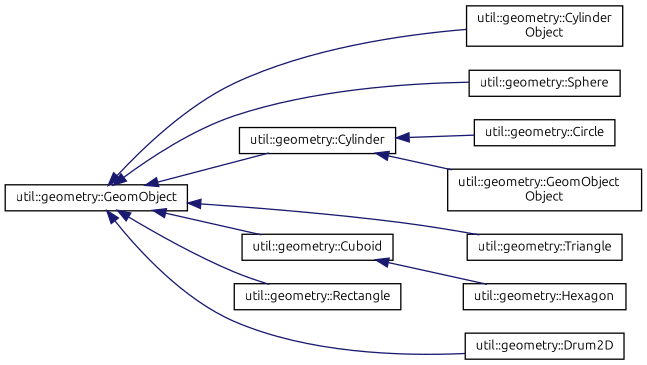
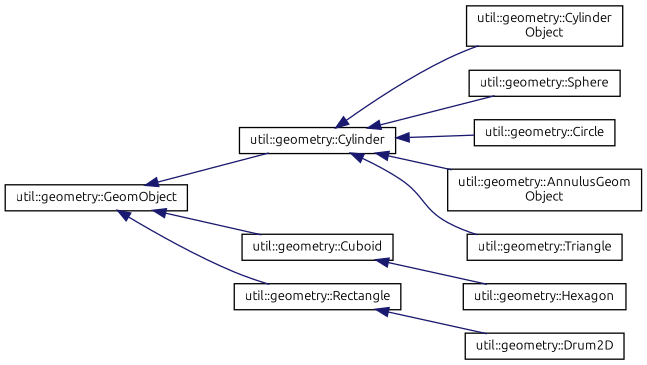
edge "util::geometry::Cylinder Object" -> "util::geometry::GeomObject": now "util::geometry::Cylinder Object" -> "util::geometry::Cylinder"
edge "util::geometry::Sphere" -> "util::geometry::GeomObject": now "util::geometry::Sphere" -> "util::geometry::Cylinder"
node "util::geometry::GeomObject Object": label "util::geometry::GeomObject Object" -> "util::geometry::AnnulusGeom Object"
edge "util::geometry::Triangle" -> "util::geometry::GeomObject": now "util::geometry::Triangle" -> "util::geometry::Cylinder"
edge "util::geometry::Drum2D" -> "util::geometry::GeomObject": now "util::geometry::Drum2D" -> "util::geometry::Rectangle"
